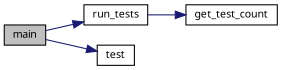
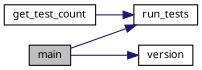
edge "run_tests" -> "get_test_count": reversed
node "test": label "test" -> "version"
